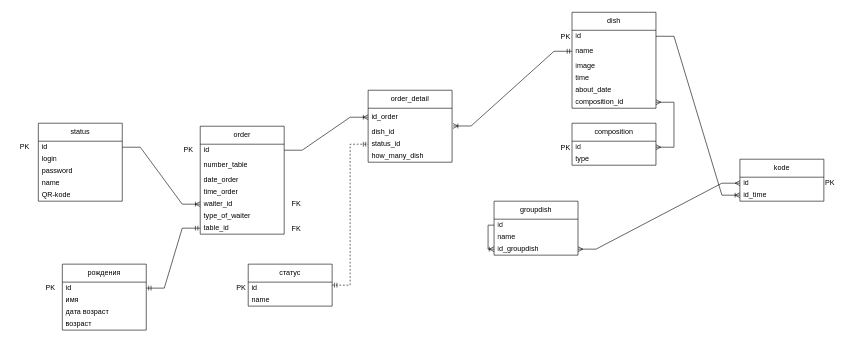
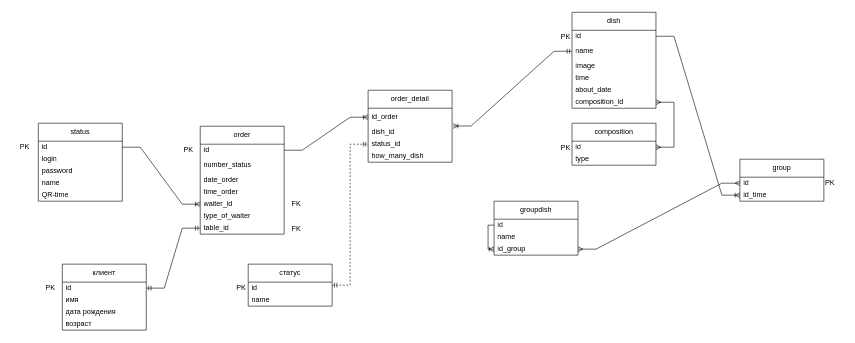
node "number_table": label "number_table" -> "number_status"
node "kode": label "kode" -> "group"
node "QR-kode": label "QR-kode" -> "QR-time"
node "id_groupdish": label "id_groupdish" -> "id_group"
node "рождения": label "рождения" -> "клиент"
node "дата возраст": label "дата возраст" -> "дата рождения"
